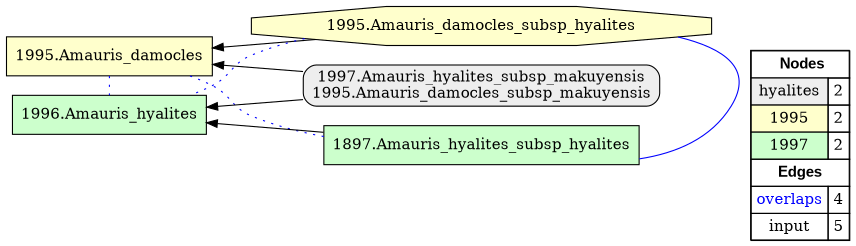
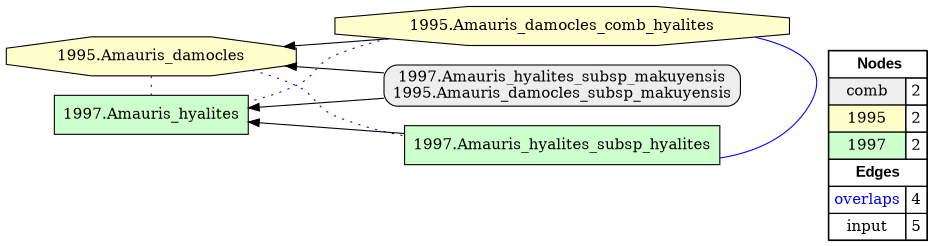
node "1995.Amauris_damocles_subsp_hyalites": label "1995.Amauris_damocles_subsp_hyalites" -> "1995.Amauris_damocles_comb_hyalites"
node "1995.Amauris_damocles": shape box -> octagon
node "Nodes": text "hyalites" -> "comb"
node "1996.Amauris_hyalites": label "1996.Amauris_hyalites" -> "1997.Amauris_hyalites"
node "1897.Amauris_hyalites_subsp_hyalites": label "1897.Amauris_hyalites_subsp_hyalites" -> "1997.Amauris_hyalites_subsp_hyalites"
